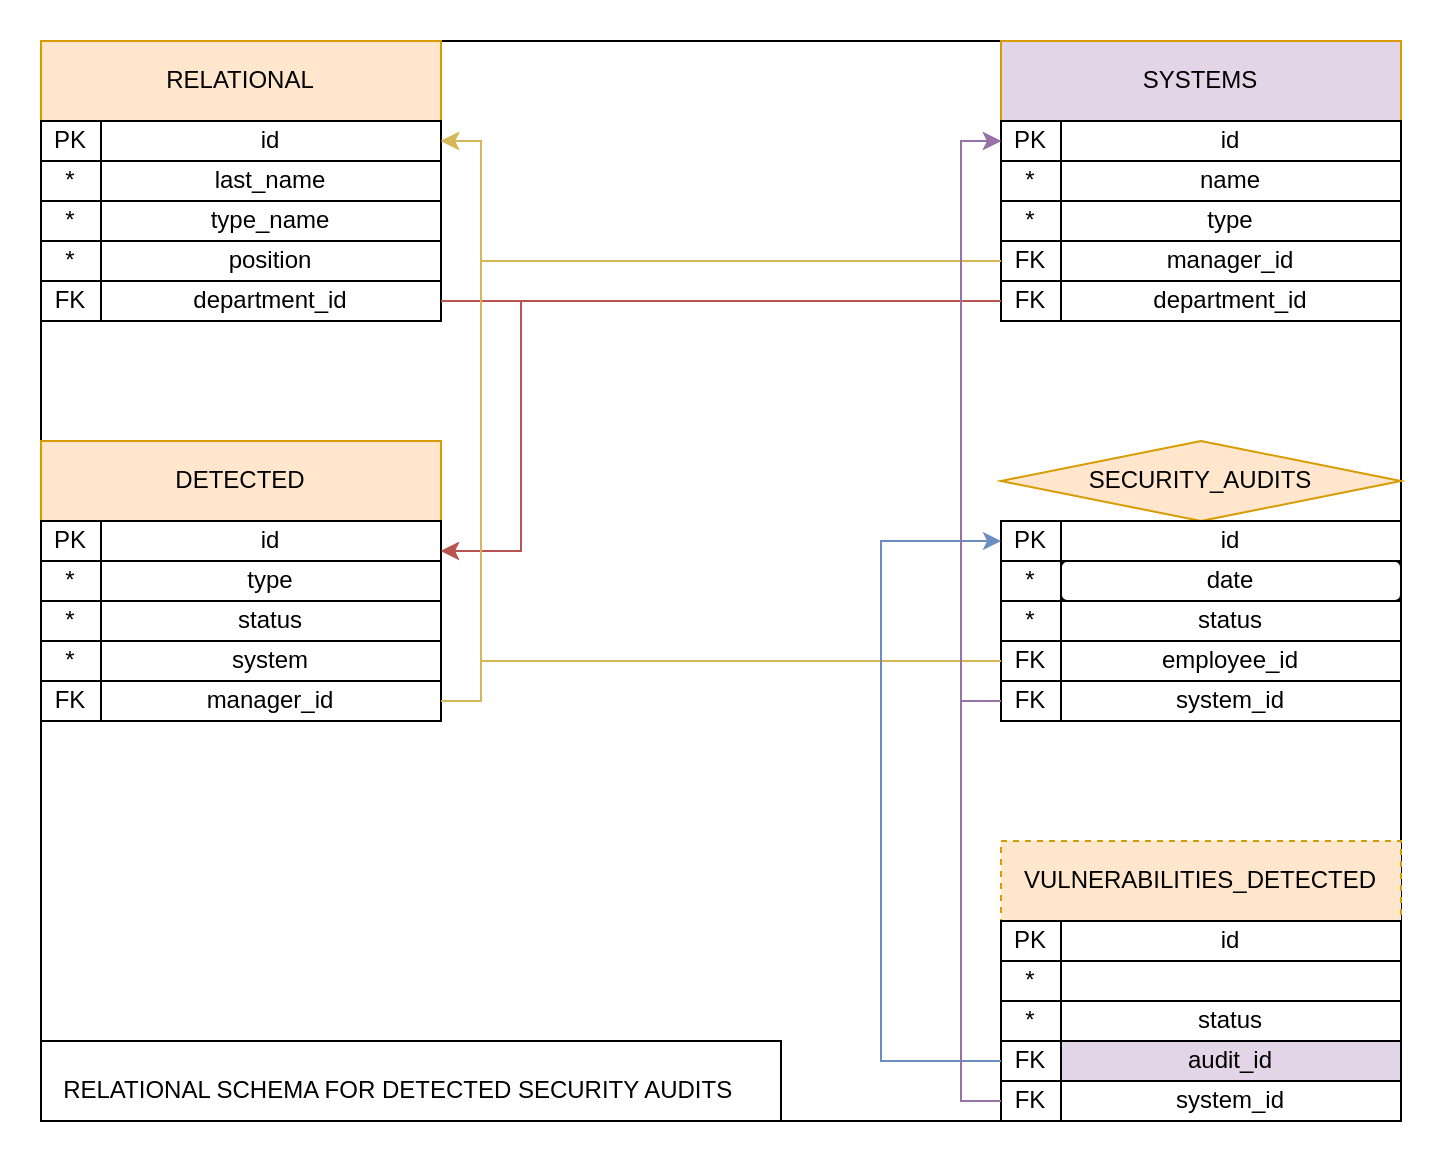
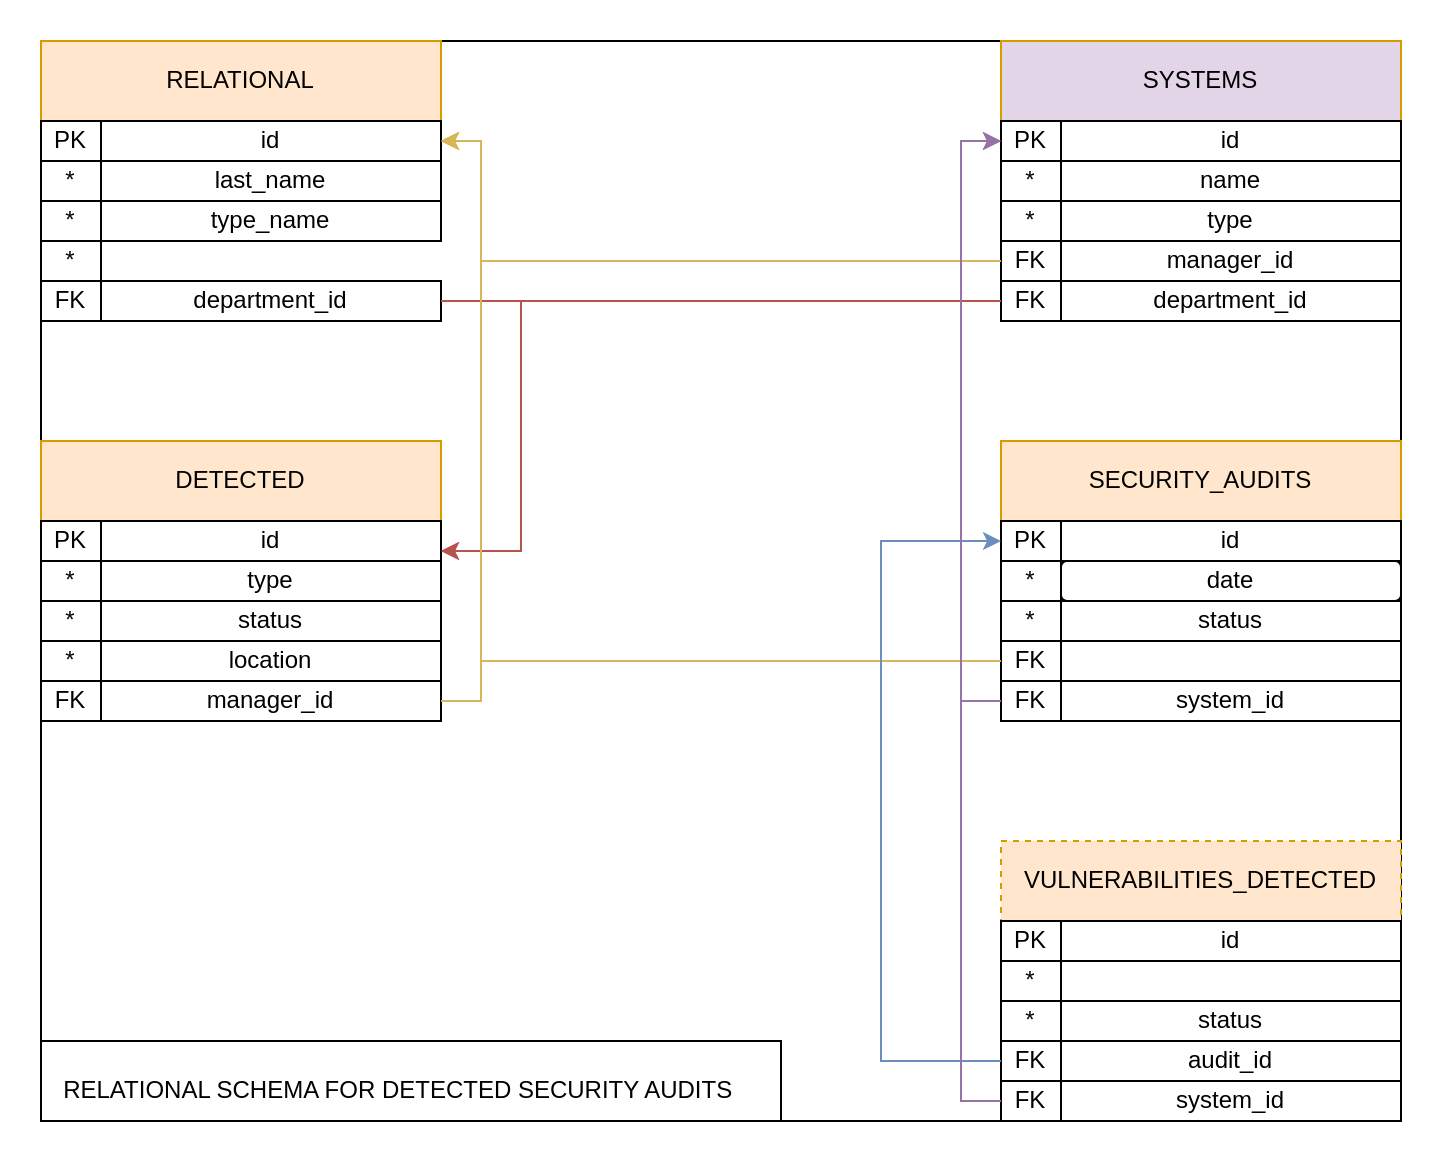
node "position": removed
node "SECURITY_AUDITS": shape diamond -> rectangle
node "system": label "system" -> "location"
node "employee_id": removed
node "audit_id": fillcolor #e1d5e7 -> #ffffff
